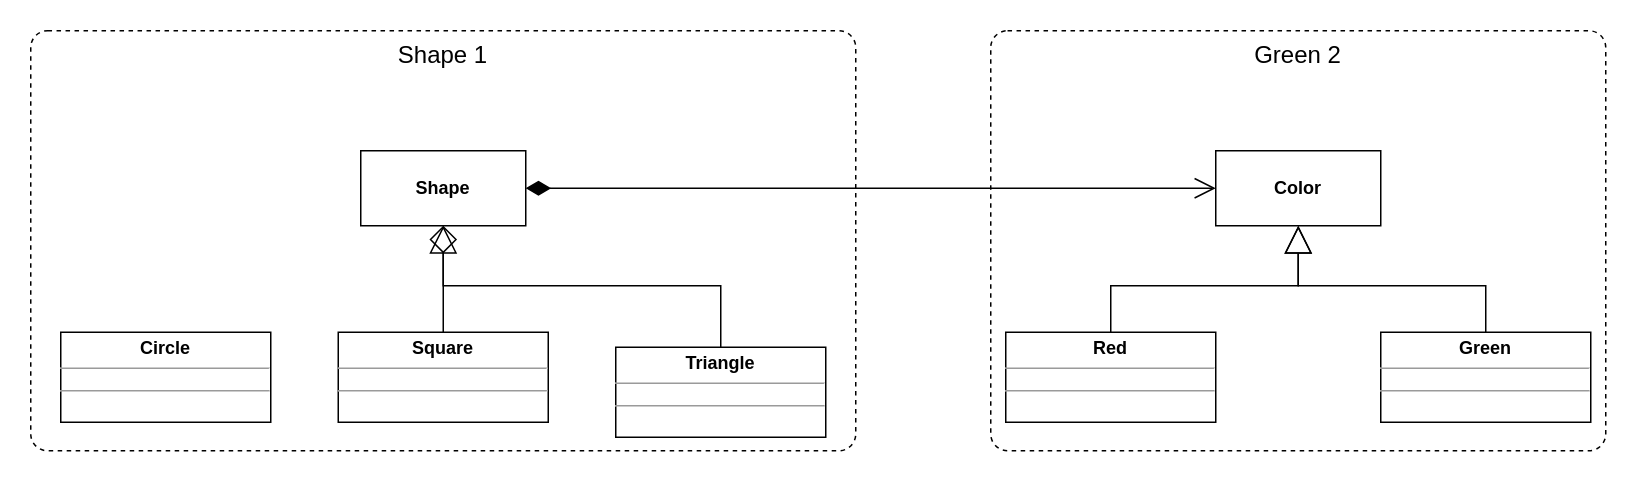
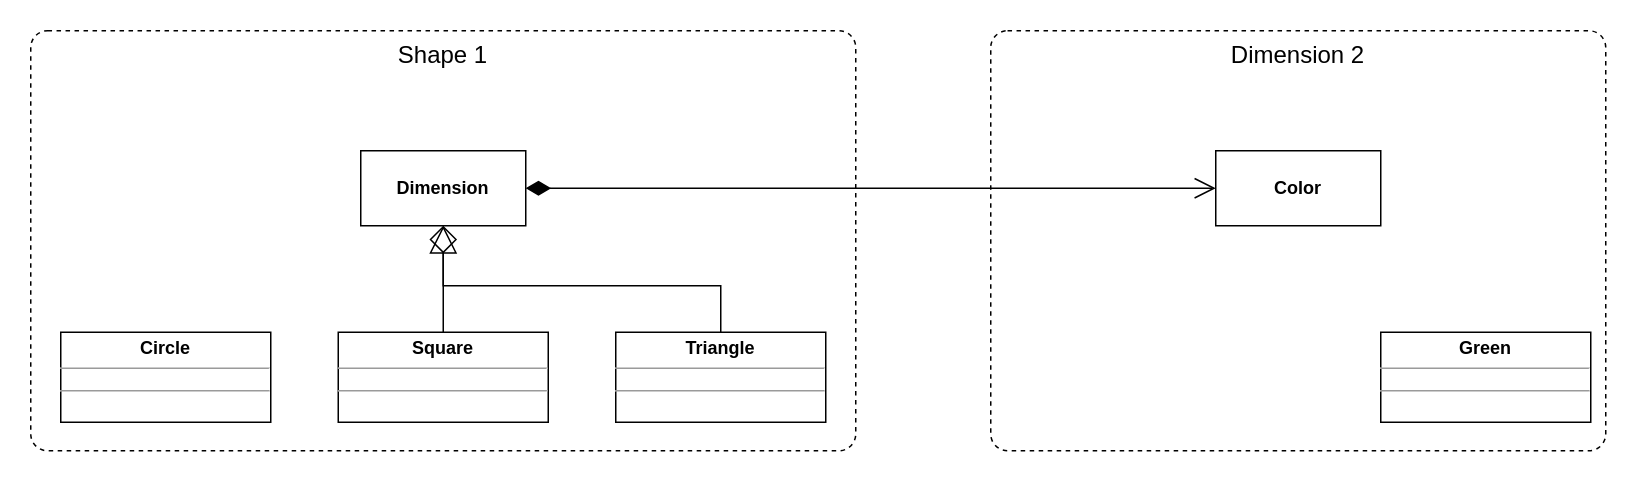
node "Green 2": label "Green 2" -> "Dimension 2"
node "Shape": label "Shape" -> "Dimension"
edge "Red" -> "Color": removed
edge "Green" -> "Color": removed
node "Red": removed
node "Triangle": moved (721, 392) -> (721, 377)
